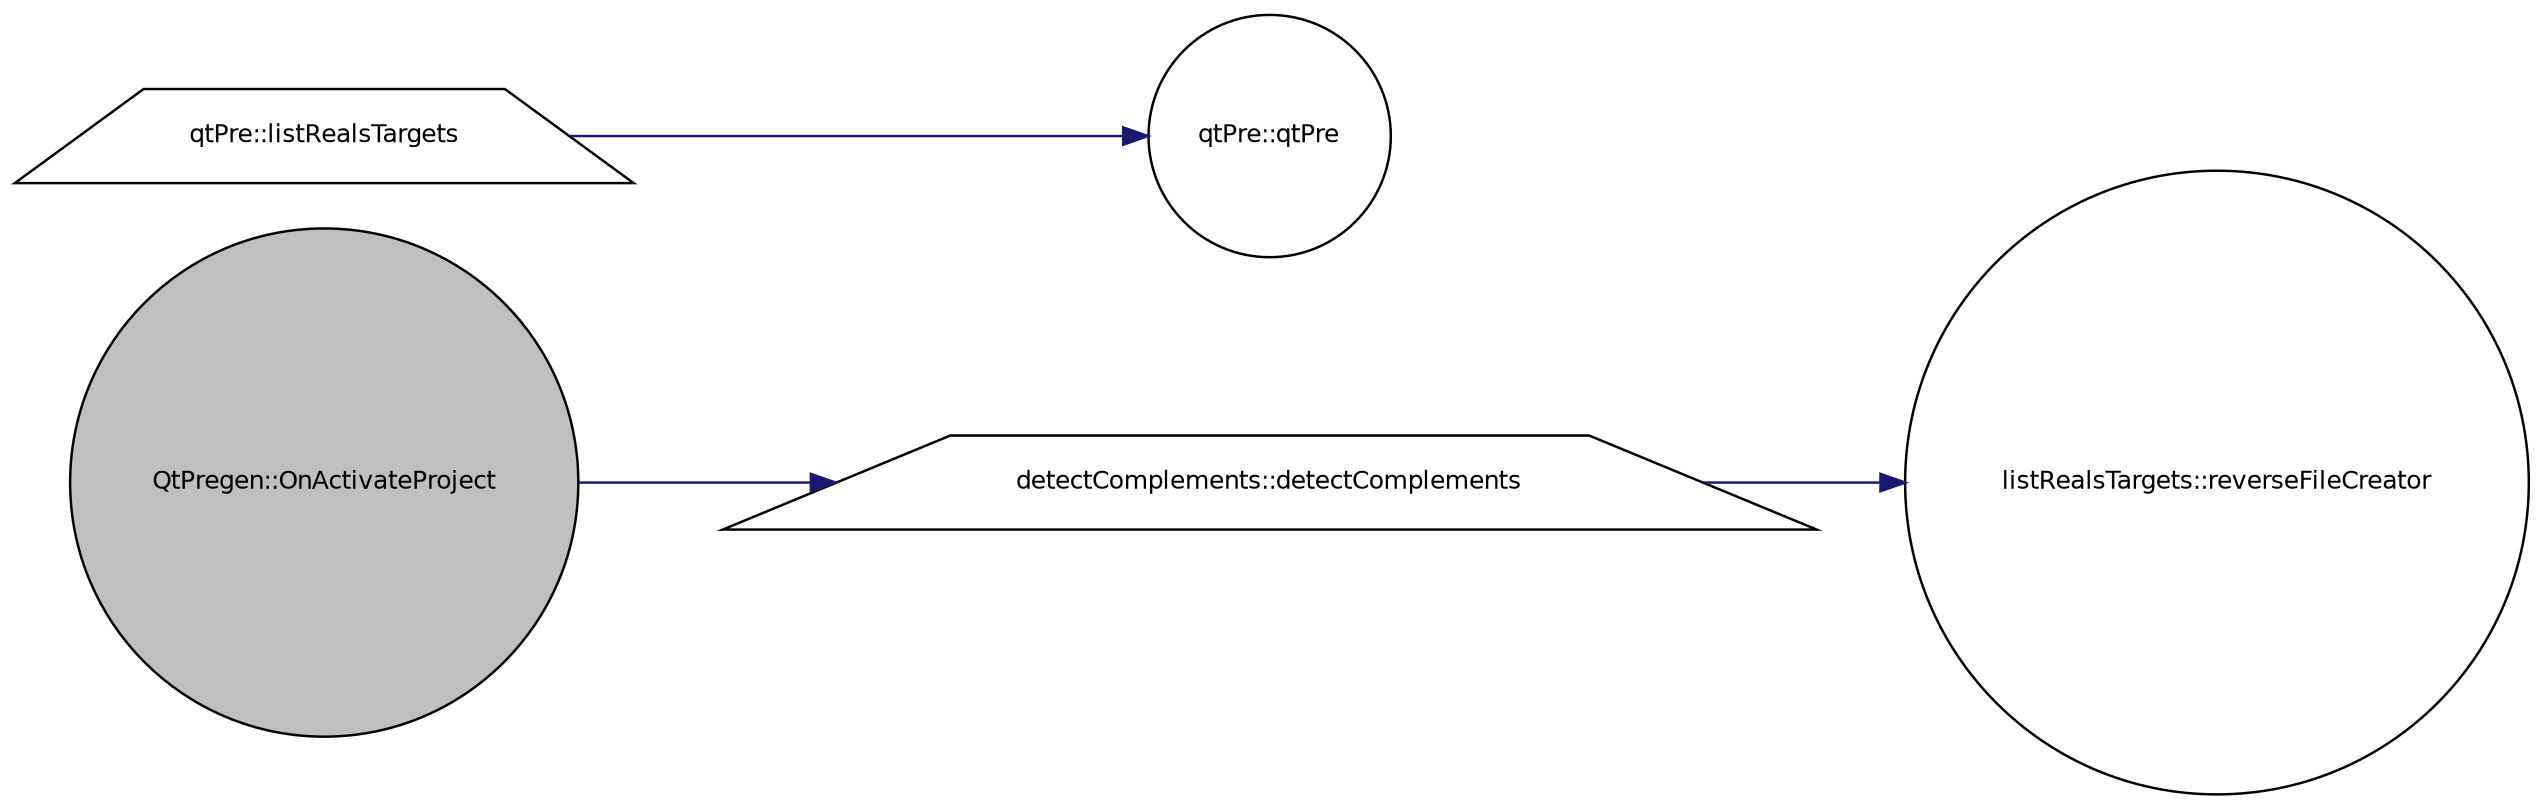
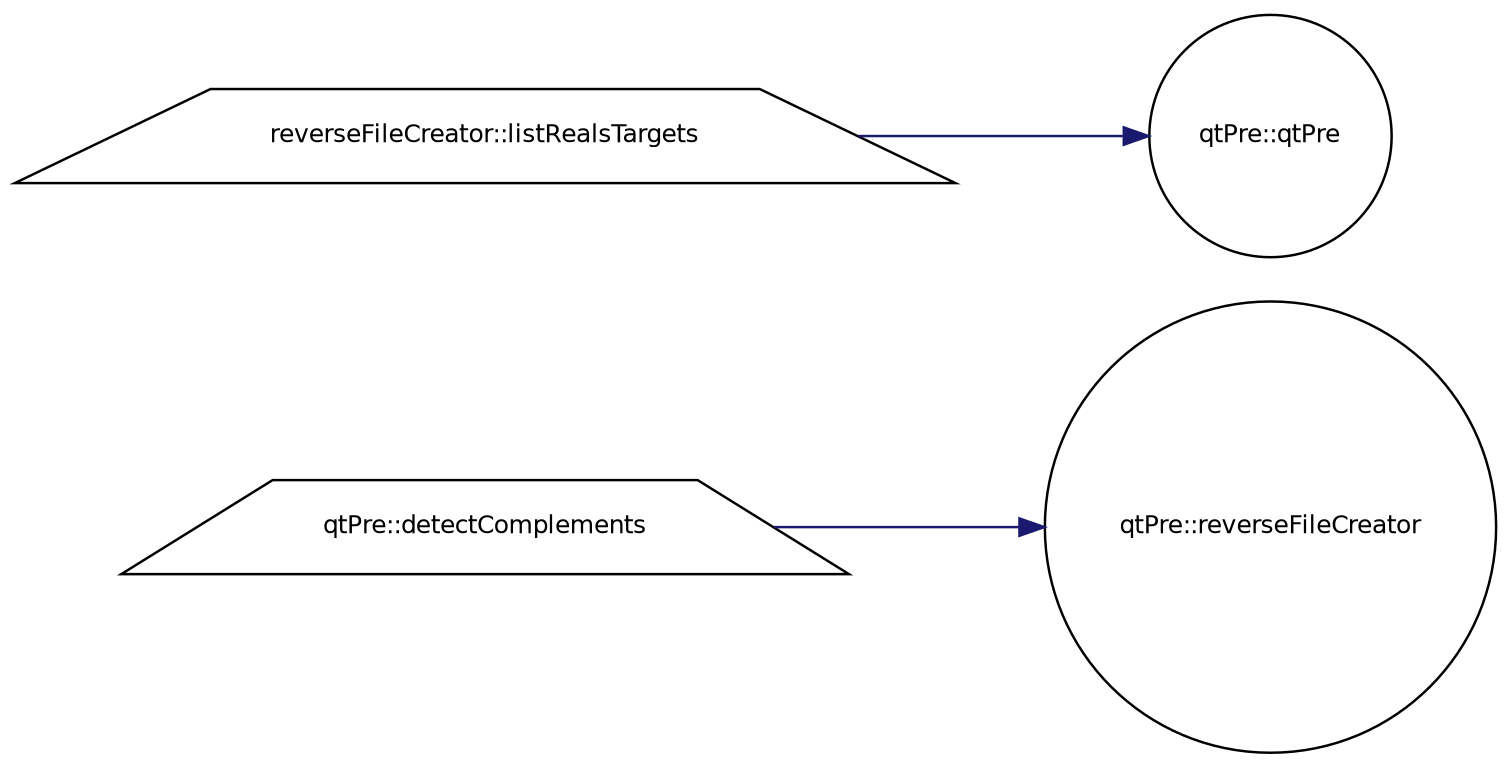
node "qtPre::listRealsTargets": label "qtPre::listRealsTargets" -> "reverseFileCreator::listRealsTargets"
node "QtPregen::OnActivateProject": removed
node "detectComplements::detectComplements": label "detectComplements::detectComplements" -> "qtPre::detectComplements"
node "listRealsTargets::reverseFileCreator": label "listRealsTargets::reverseFileCreator" -> "qtPre::reverseFileCreator"
